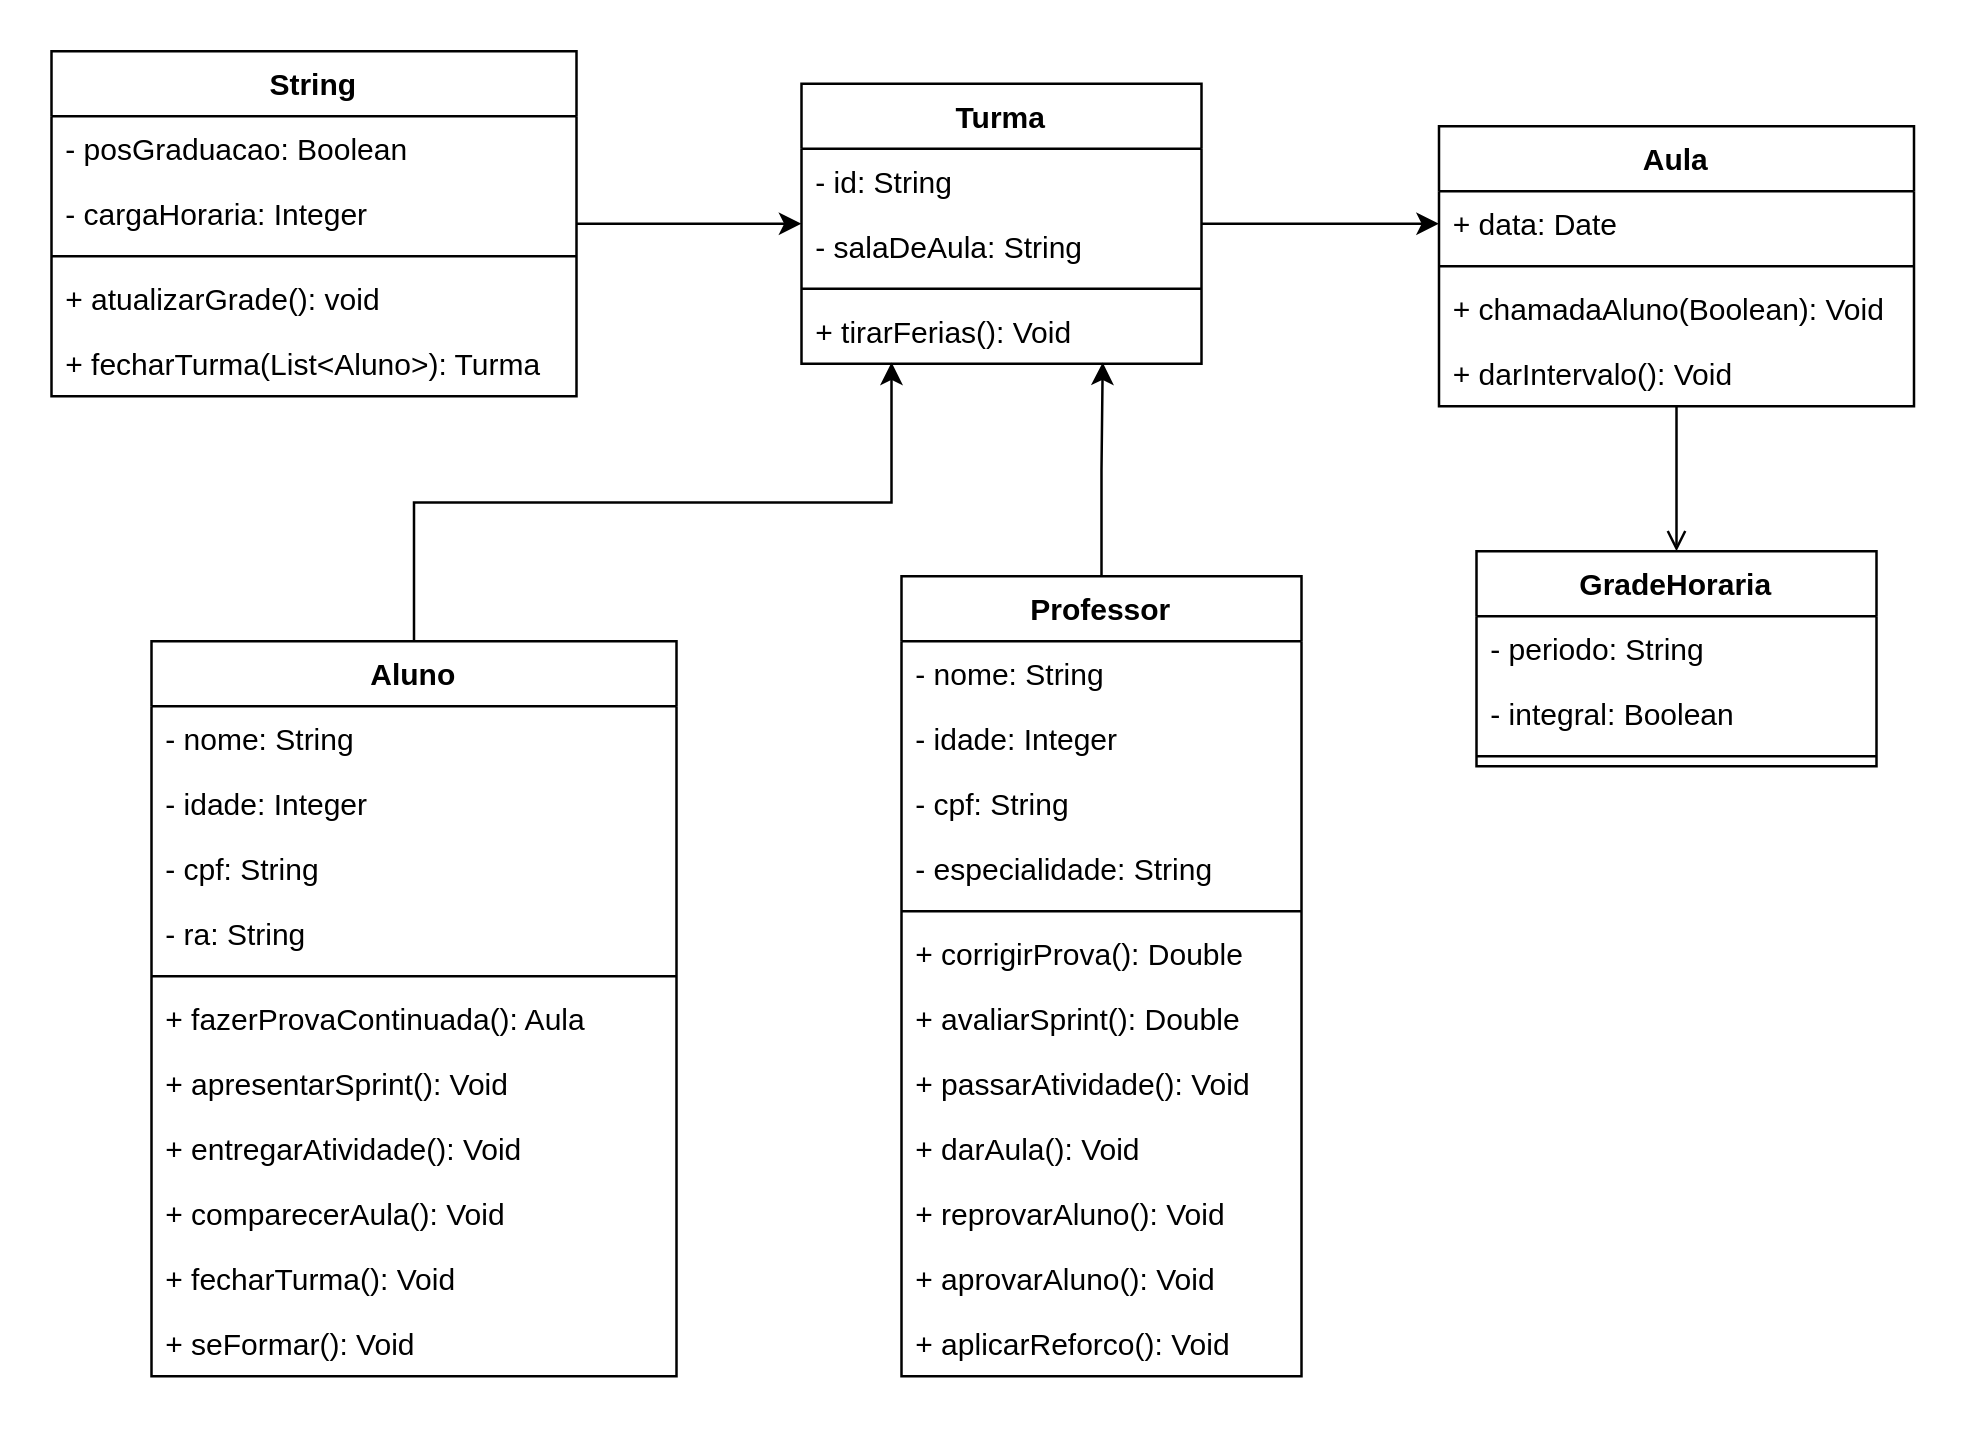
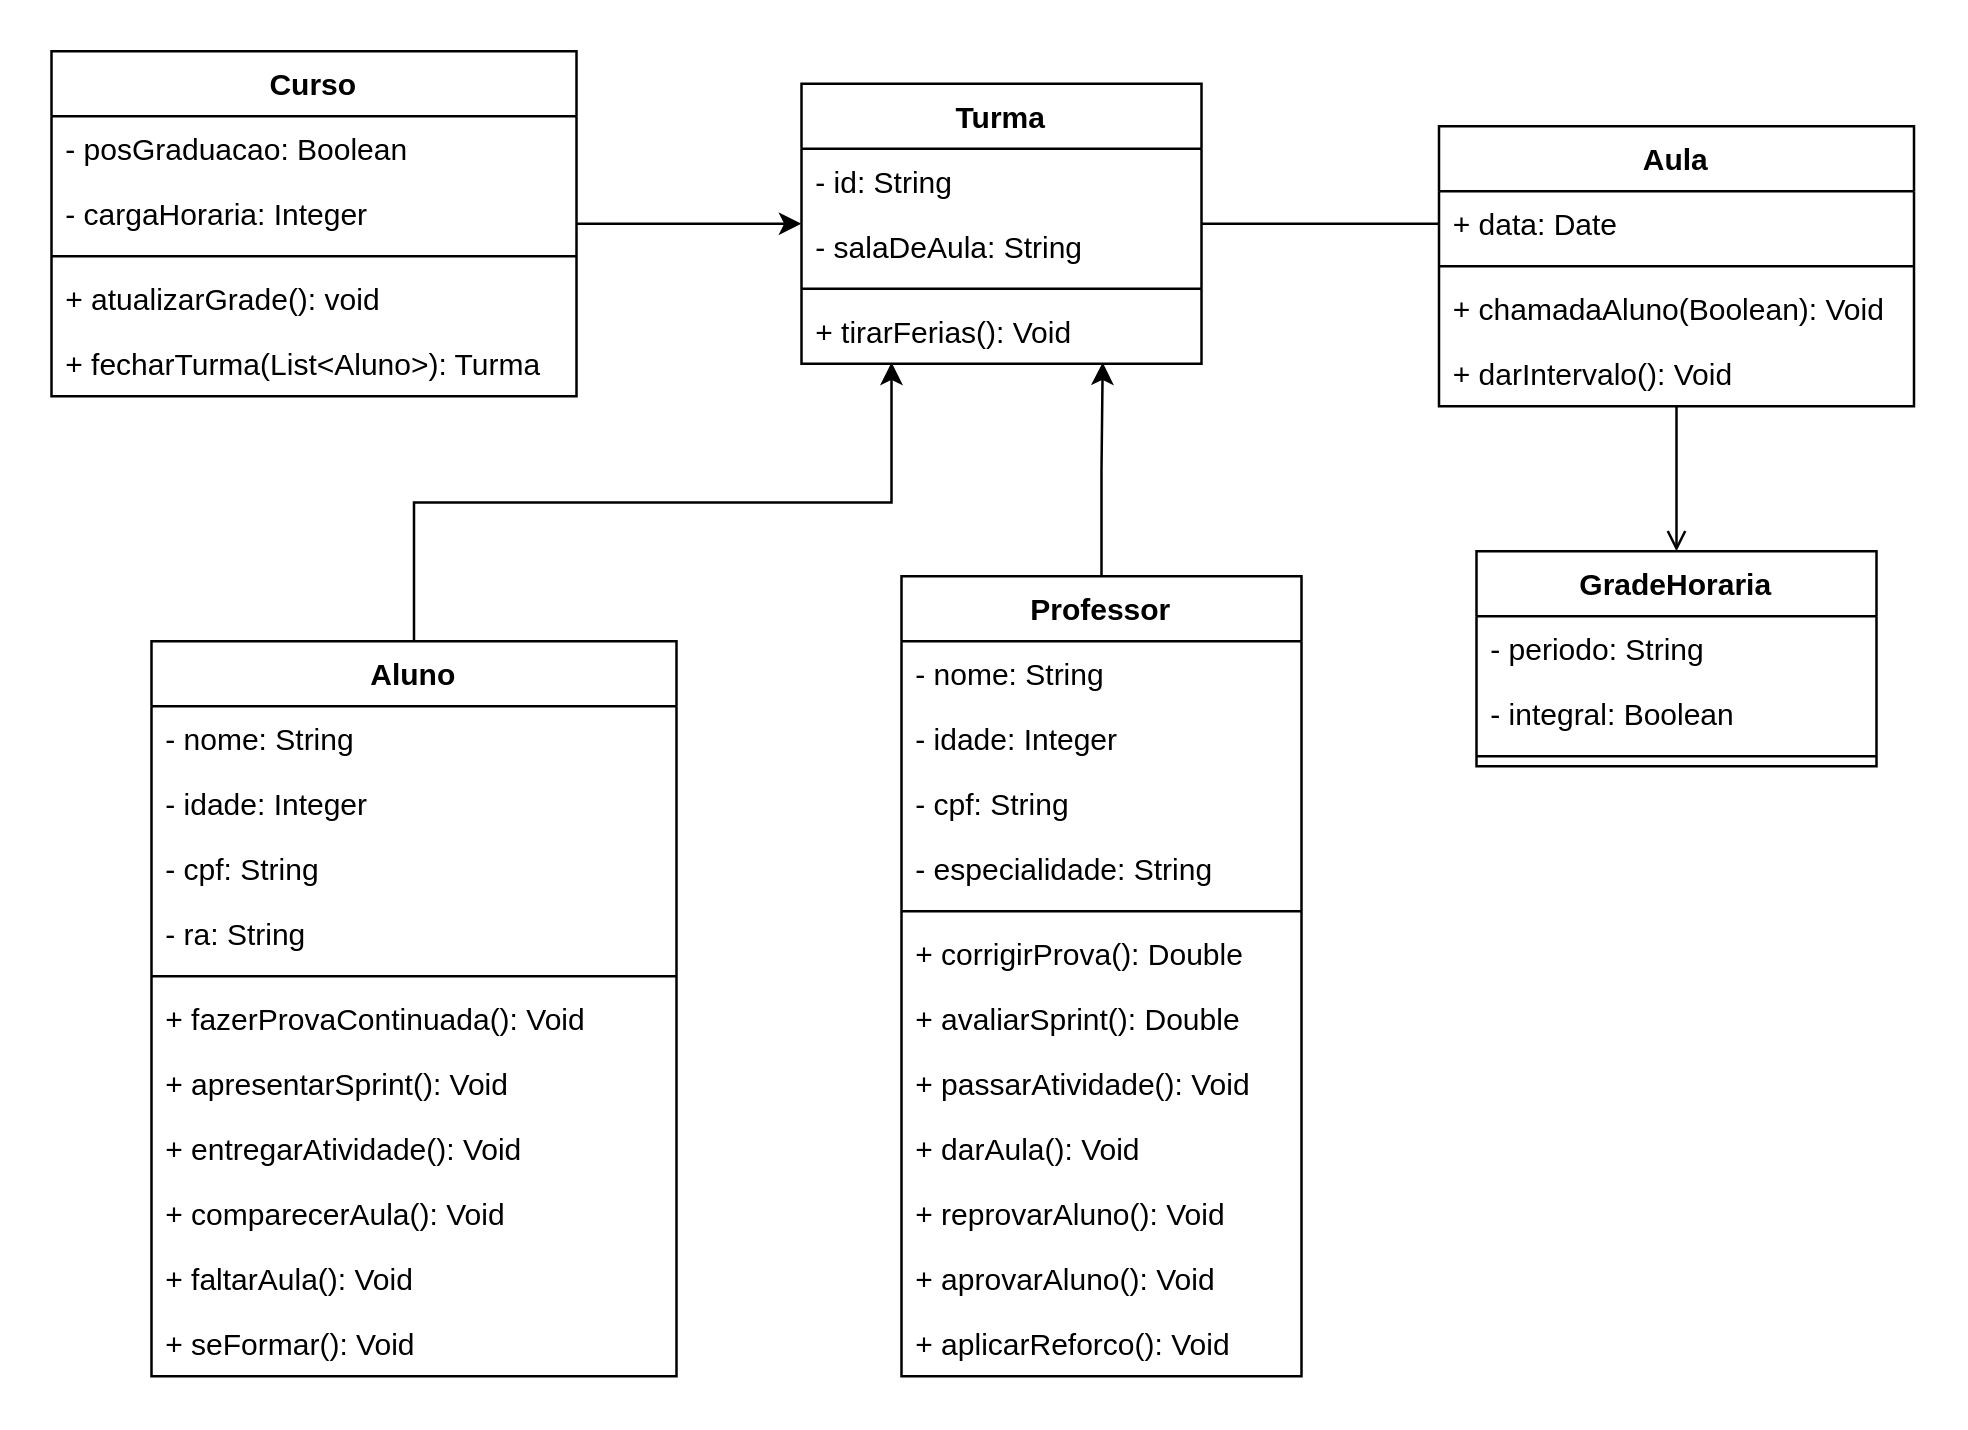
node "String": label "String" -> "Curso"
edge "Turma" -> "+ data: Date": arrowhead classic -> none
node "+ fazerProvaContinuada(): Aula": label "+ fazerProvaContinuada(): Aula" -> "+ fazerProvaContinuada(): Void"
node "+ fecharTurma(): Void": label "+ fecharTurma(): Void" -> "+ faltarAula(): Void"
